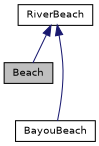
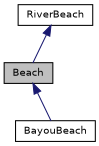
edge "BayouBeach" -> "RiverBeach": now "BayouBeach" -> "Beach"
